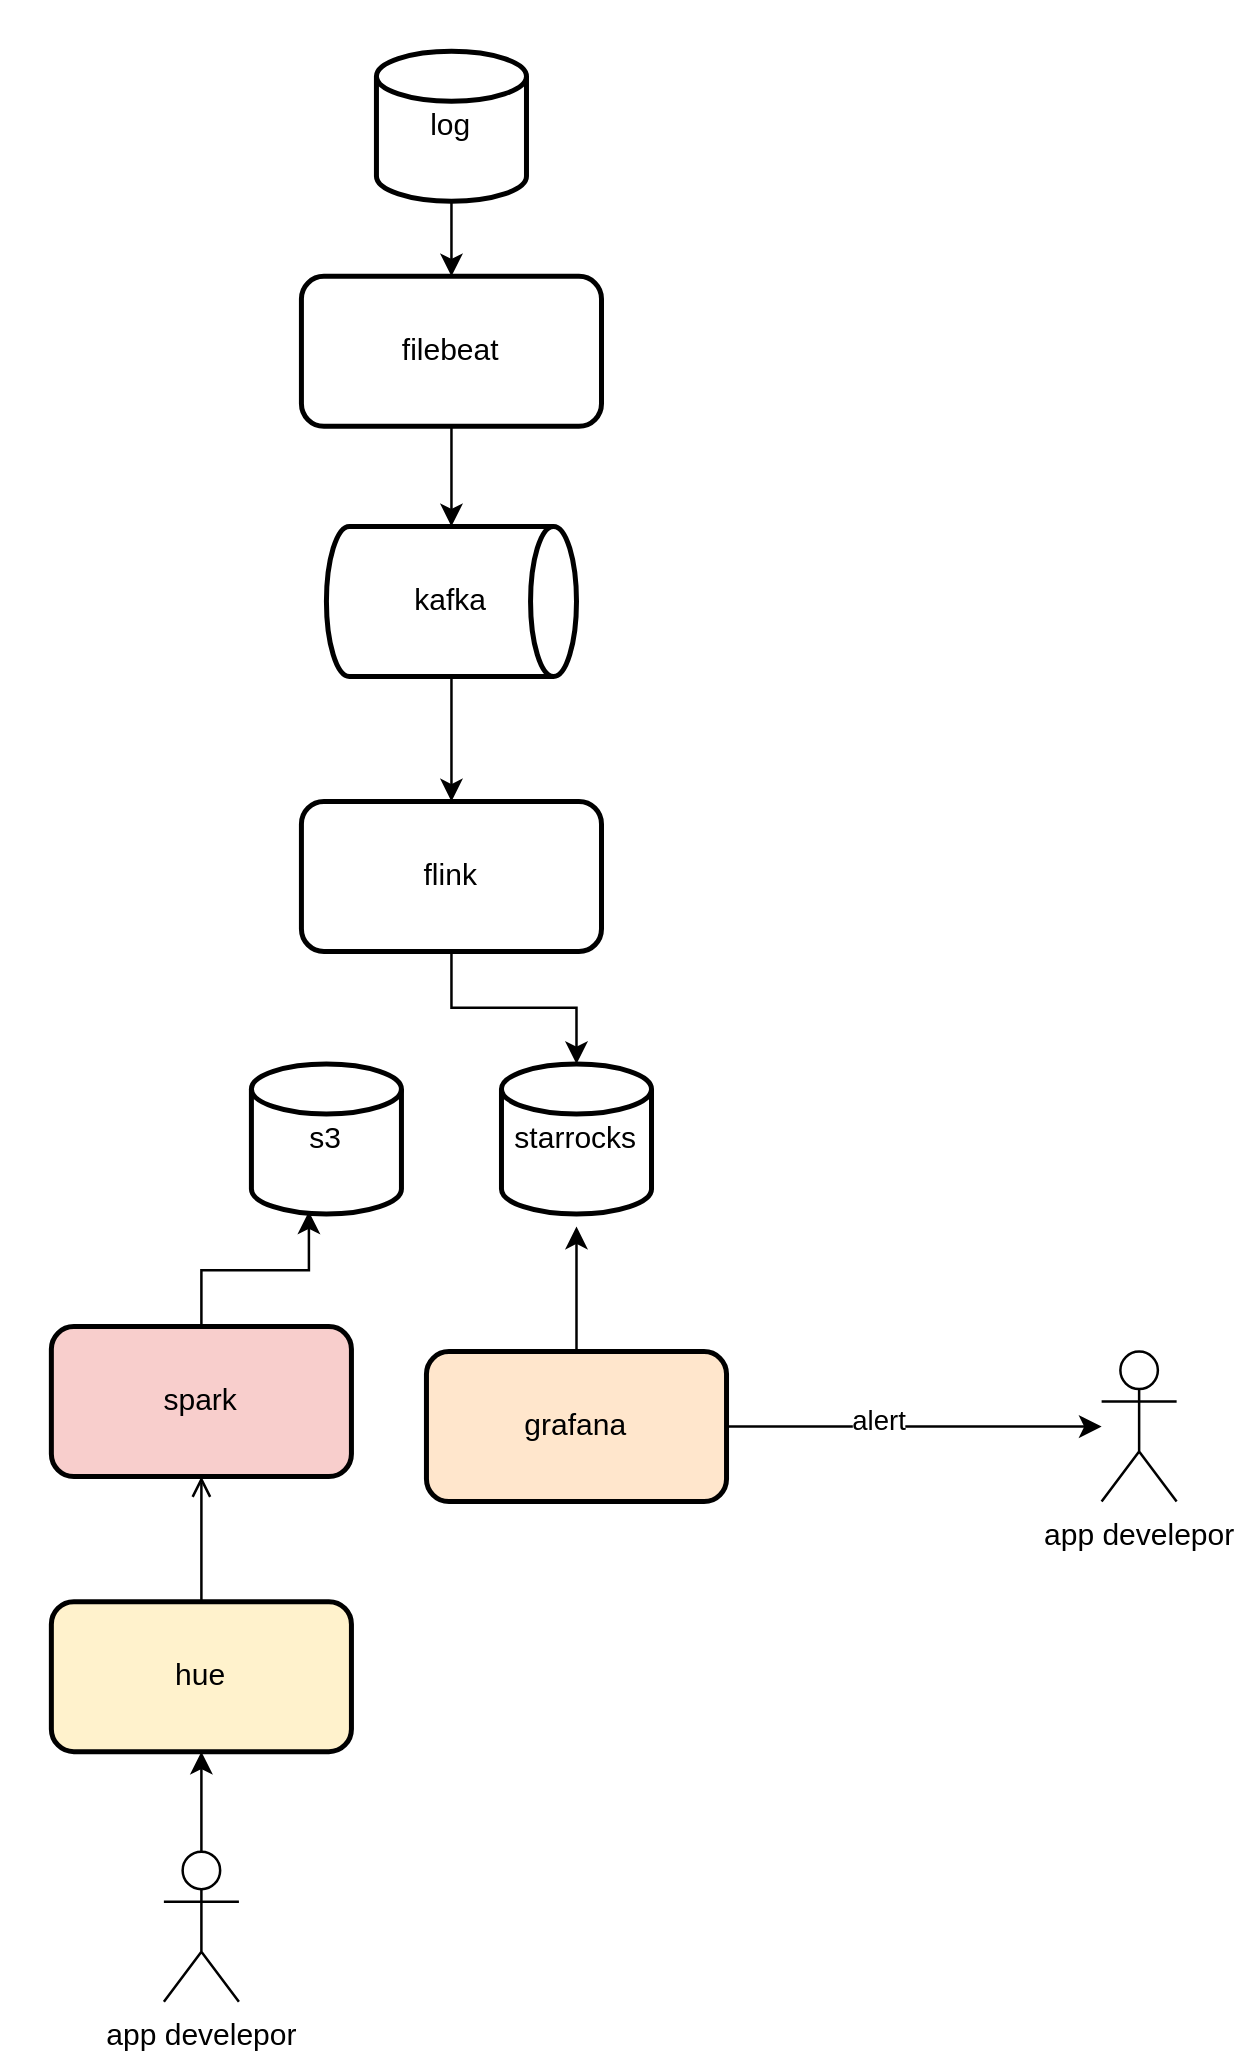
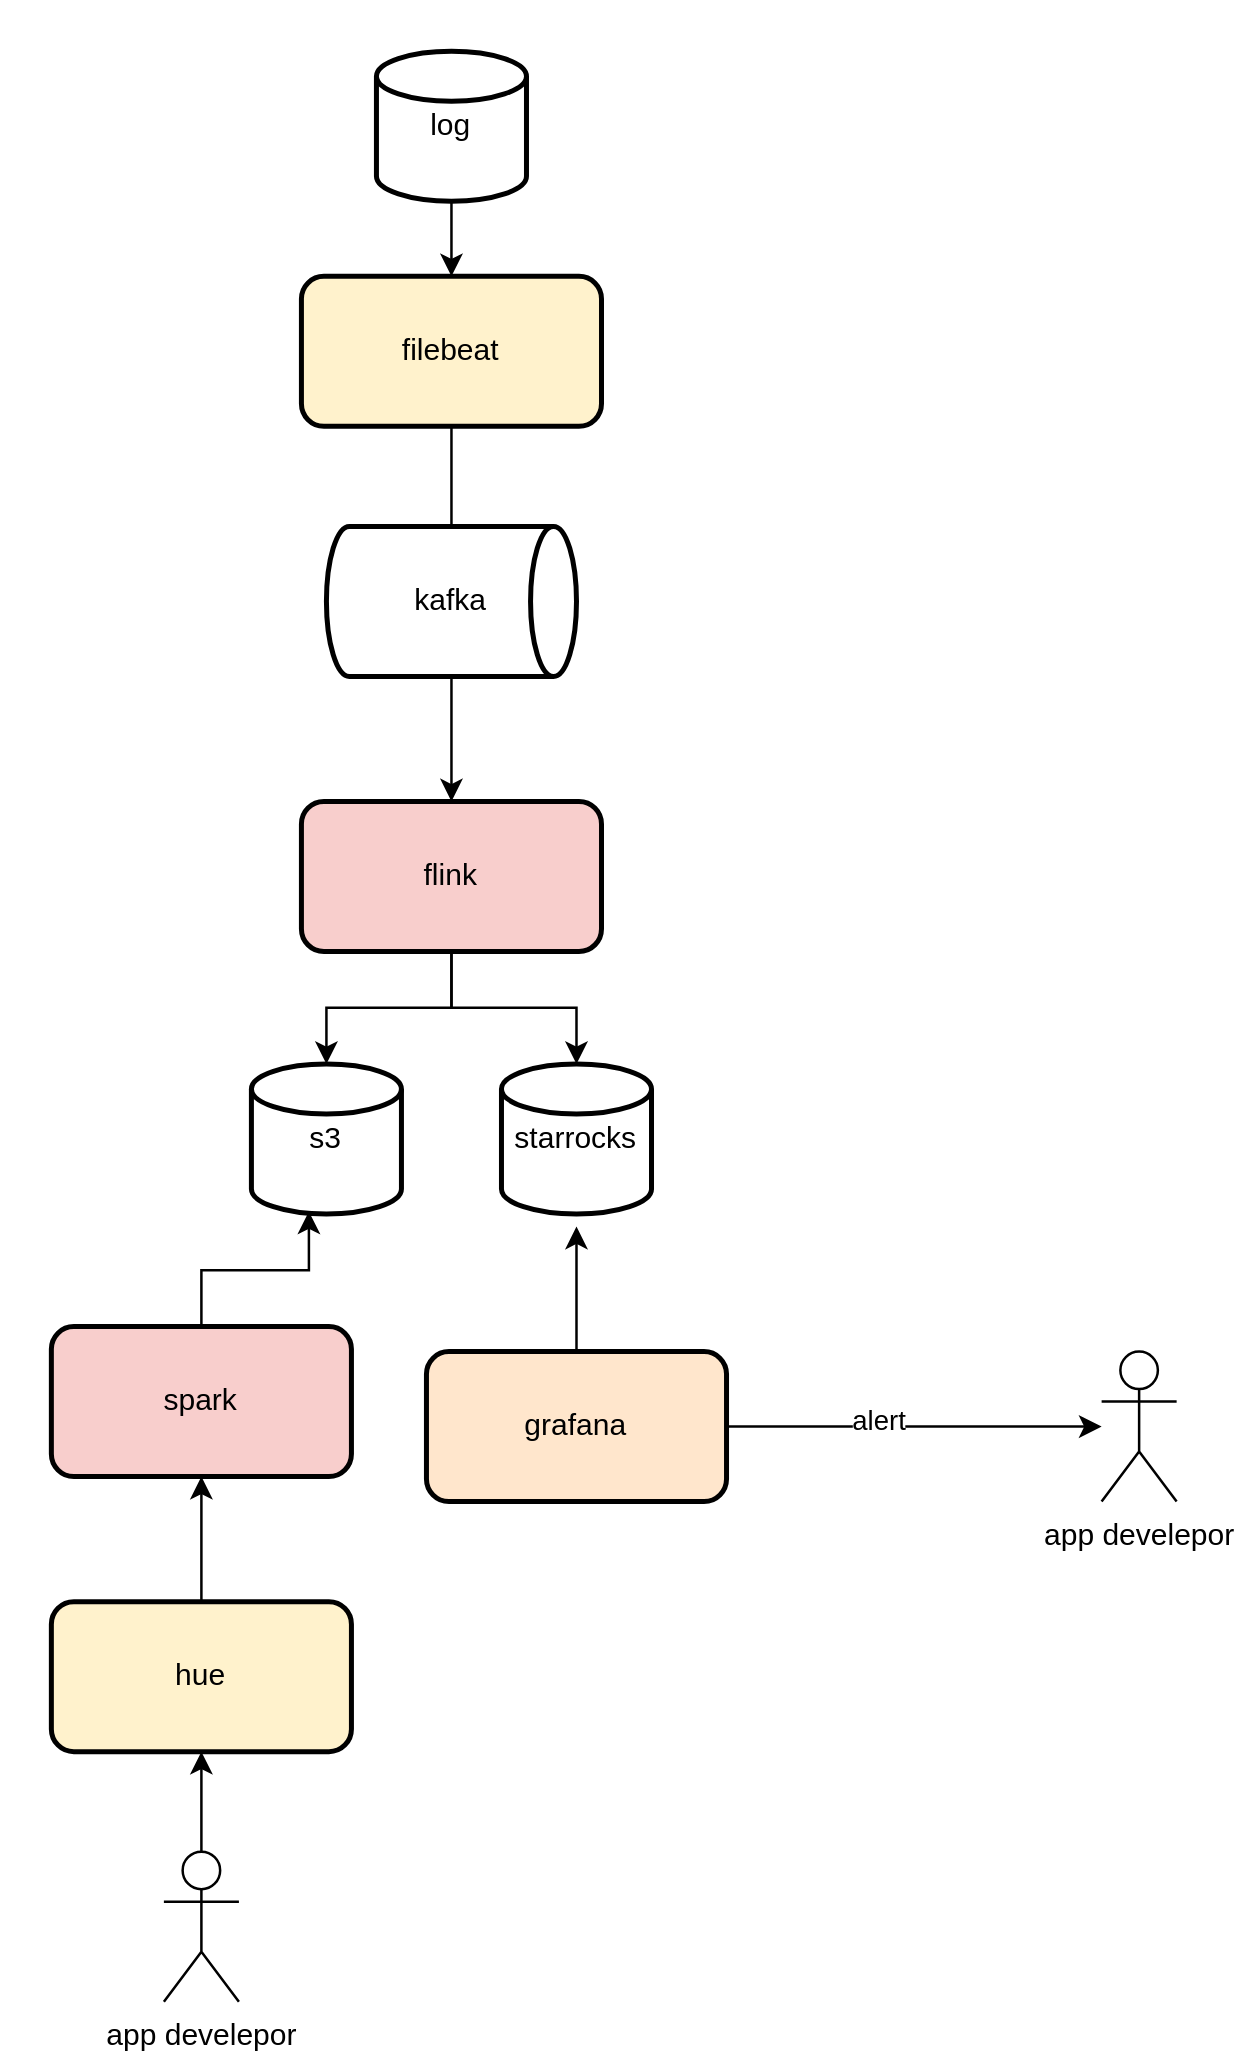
node "filebeat": fillcolor #ffffff -> #fff2cc
edge "filebeat" -> "kafka": arrowhead classic -> none
node "flink": fillcolor #ffffff -> #f8cecc
edge "flink" -> "s3": added
edge "hue" -> "spark": arrowhead open -> classic
